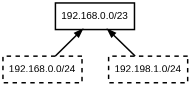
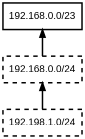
edge "192.168.0.0/23" -- "192.198.1.0/24": now "192.168.0.0/24" -- "192.198.1.0/24"
